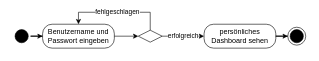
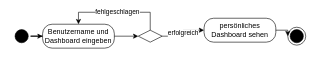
node "Benutzername und Passwort eingeben": label "Benutzername und Passwort eingeben" -> "Benutzername und Dashboard eingeben"
node "persönliches Dashboard sehen": moved (240, 36) -> (240, 30)
